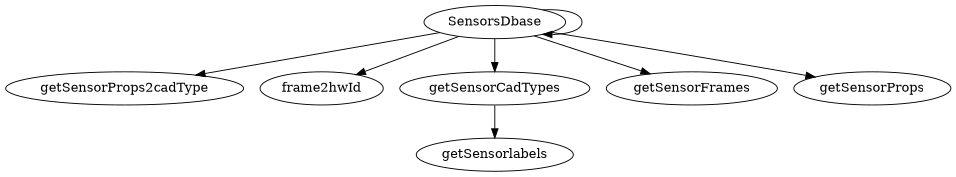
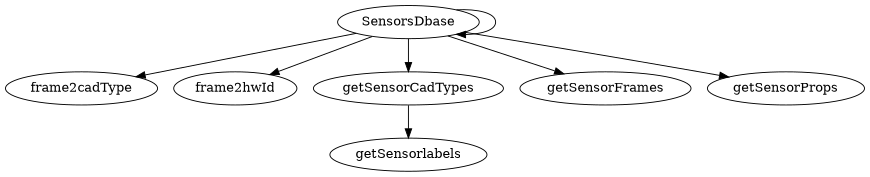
node "getSensorProps2cadType": label "getSensorProps2cadType" -> "frame2cadType"
